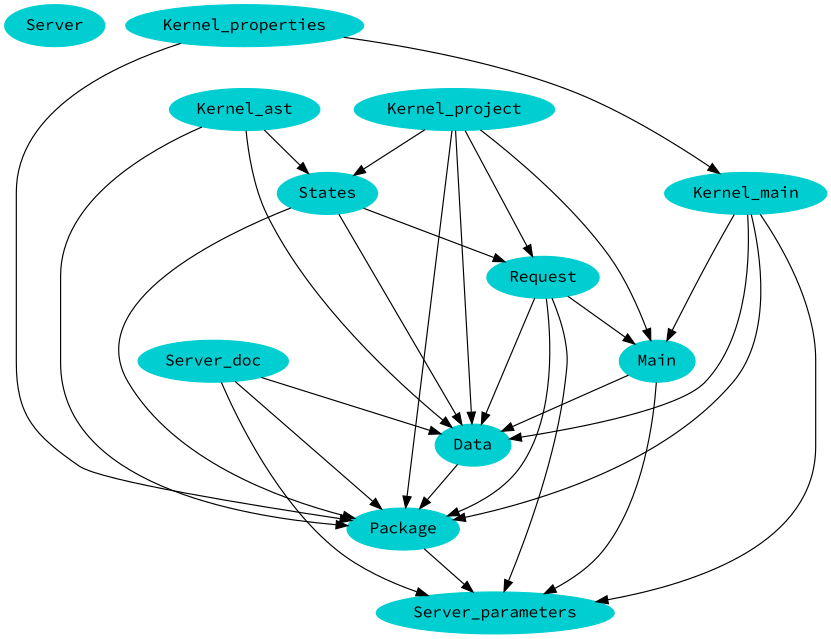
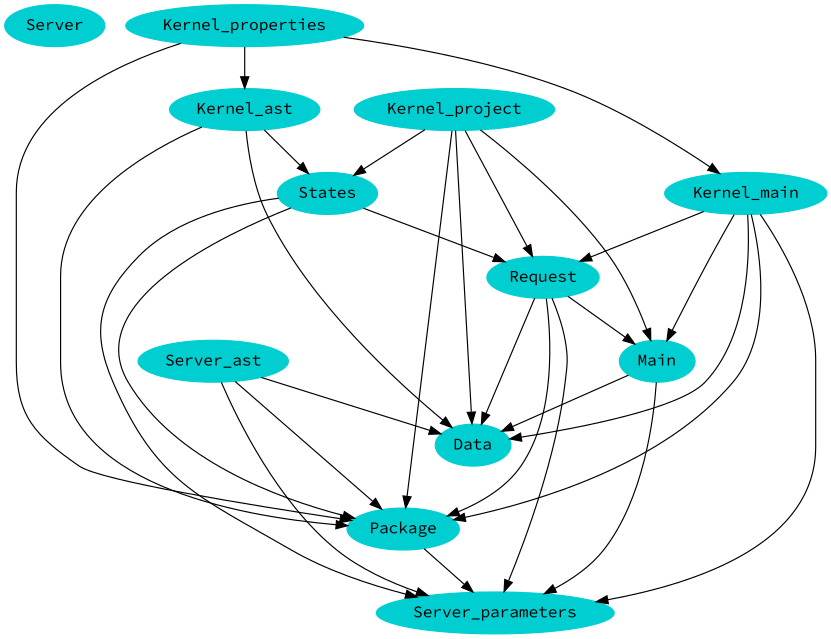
edge "Kernel_properties" -> "Kernel_ast": added
edge "Kernel_main" -> "Request": added
edge "States" -> "Data": now "States" -> "Server_parameters"
node "Server_doc": label "Server_doc" -> "Server_ast"
edge "Data" -> "Package": removed
